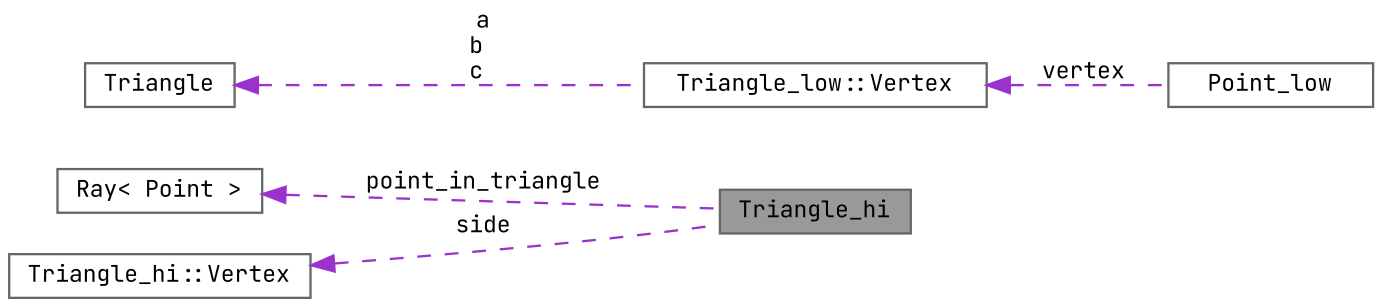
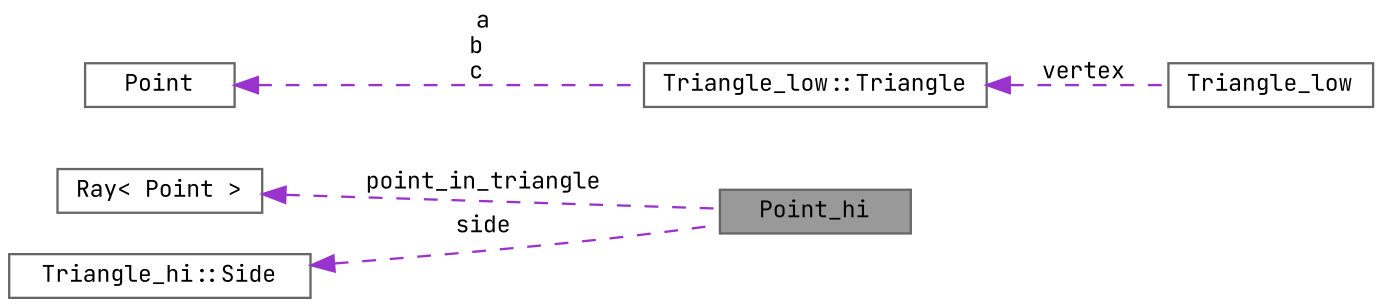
node "Triangle": label "Triangle" -> "Point"
node "Triangle_low::Vertex": label "Triangle_low::Vertex" -> "Triangle_low::Triangle"
node "Point_low": label "Point_low" -> "Triangle_low"
node "Triangle_hi": label "Triangle_hi" -> "Point_hi"
node "Triangle_hi::Vertex": label "Triangle_hi::Vertex" -> "Triangle_hi::Side"
